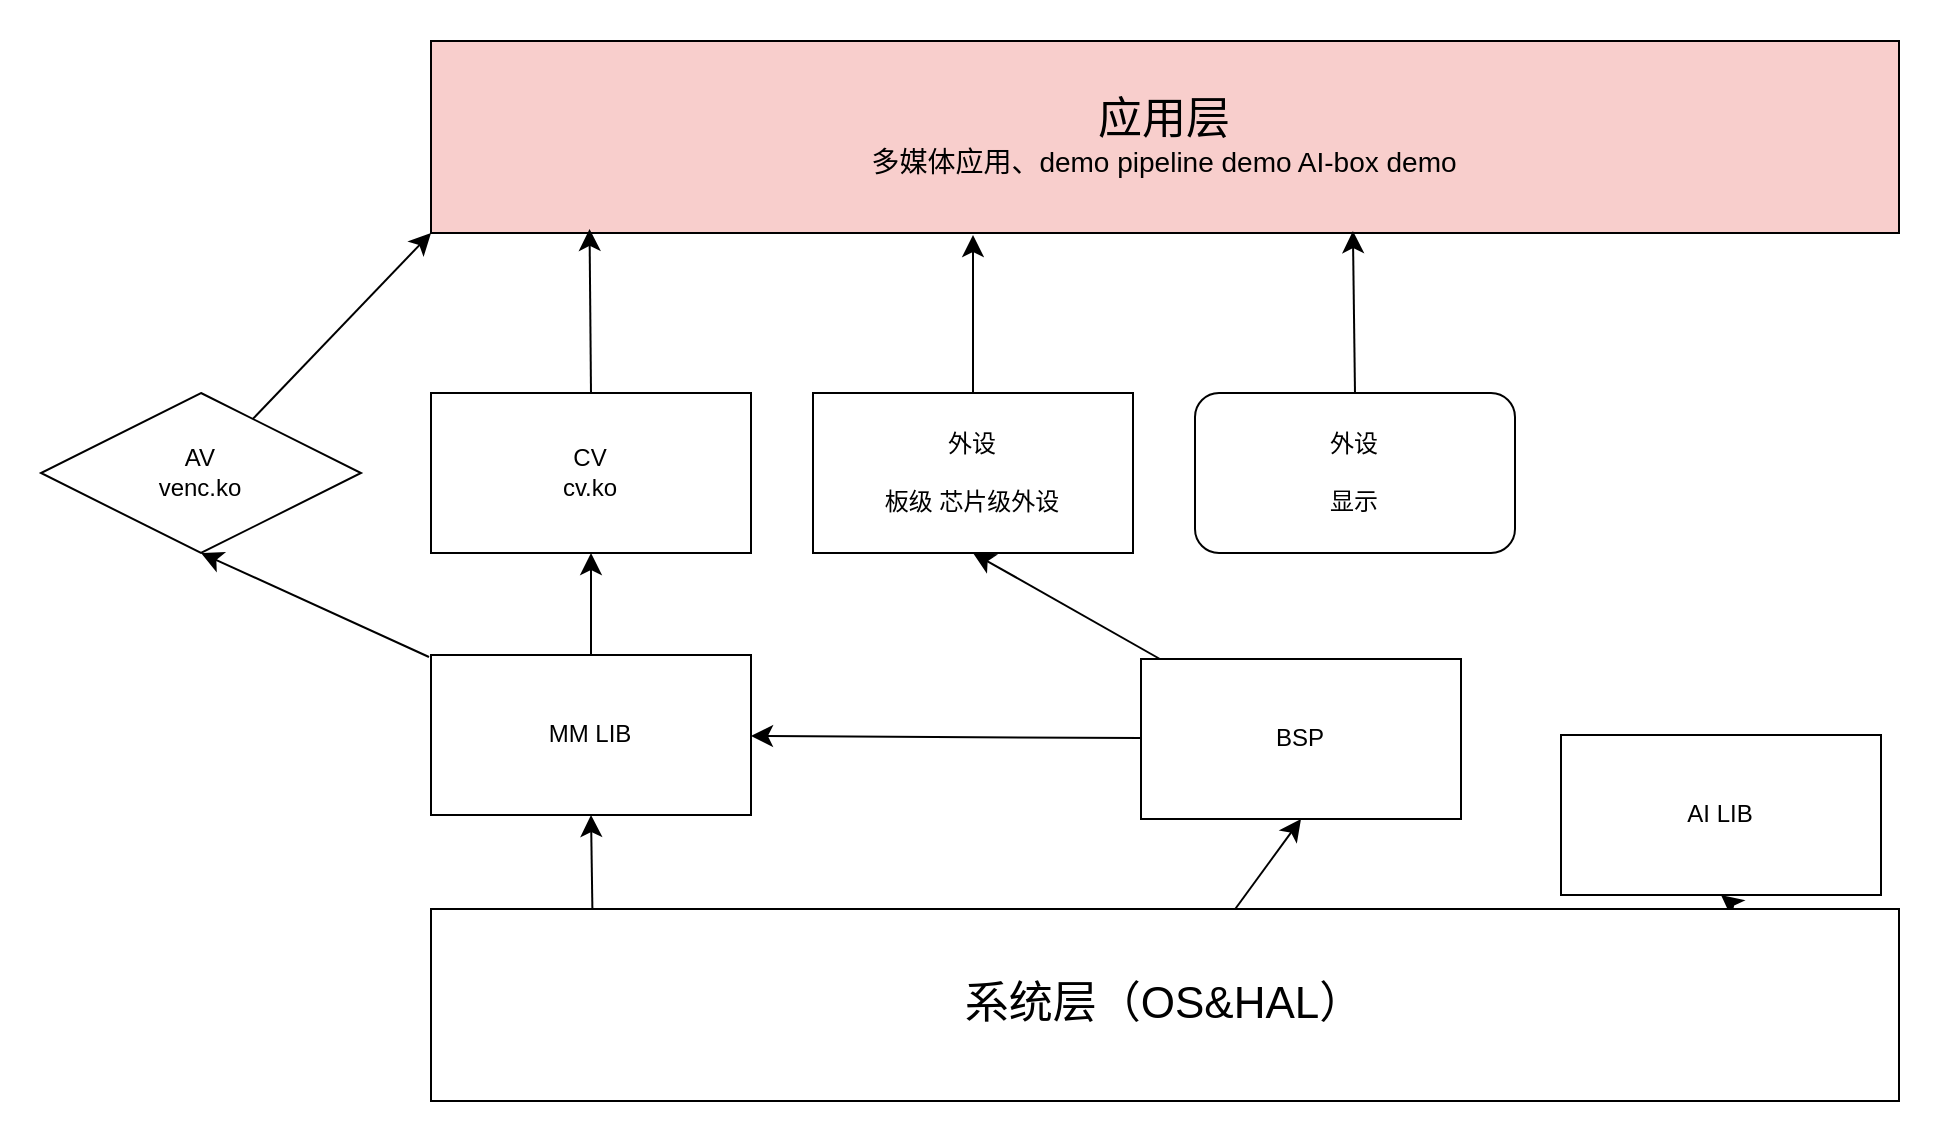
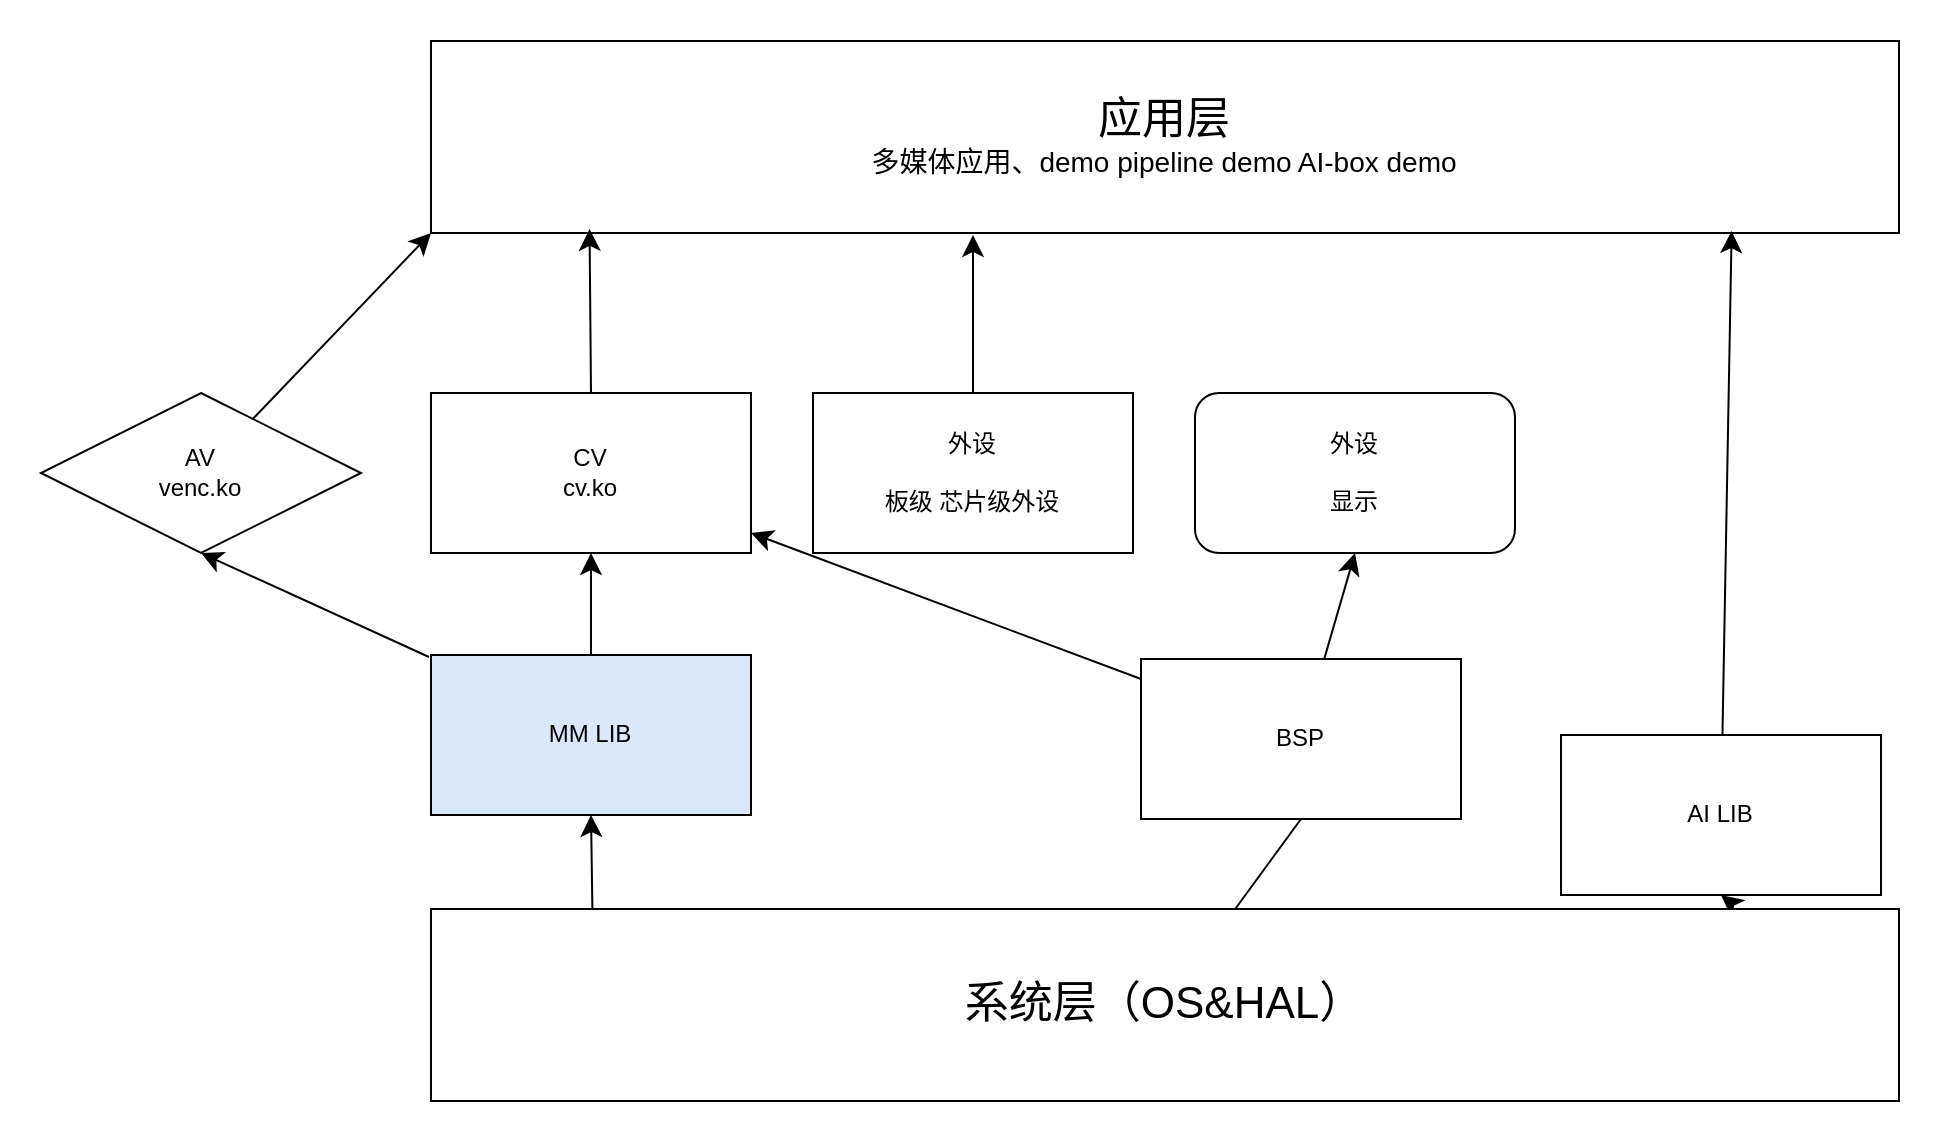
node "应用层 多媒体应用、demo pipeline demo AI-box demo": fillcolor #f8cecc -> #ffffff
edge "外设 显示" -> "应用层 多媒体应用、demo pipeline demo AI-box demo": removed
edge "AI LIB" -> "应用层 多媒体应用、demo pipeline demo AI-box demo": added
edge "BSP" -> "外设 板级 芯片级外设": now "BSP" -> "CV cv.ko"
node "MM LIB": fillcolor #ffffff -> #dae8fc
edge "BSP" -> "MM LIB": now "BSP" -> "外设 显示"
edge "系统层（OS&HAL）" -> "BSP": arrowhead classic -> none
